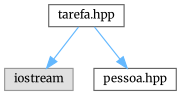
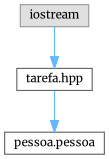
edge "tarefa.hpp" -> "iostream": reversed
node "pessoa.hpp": label "pessoa.hpp" -> "pessoa.pessoa"
